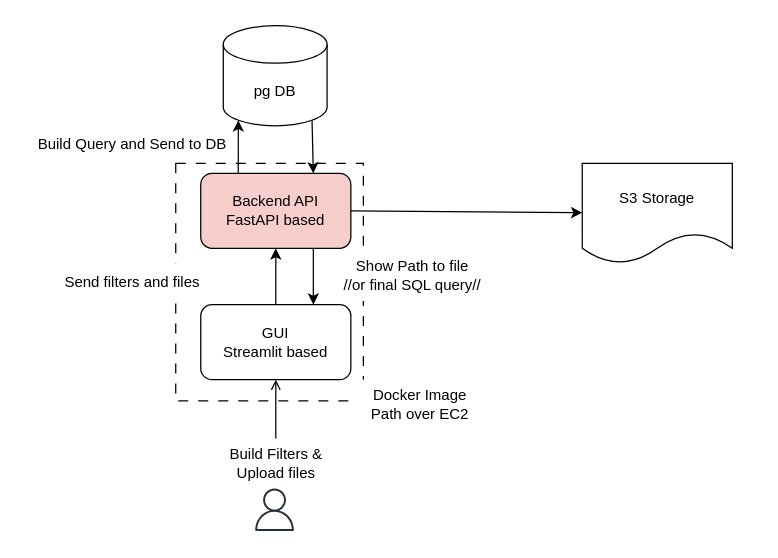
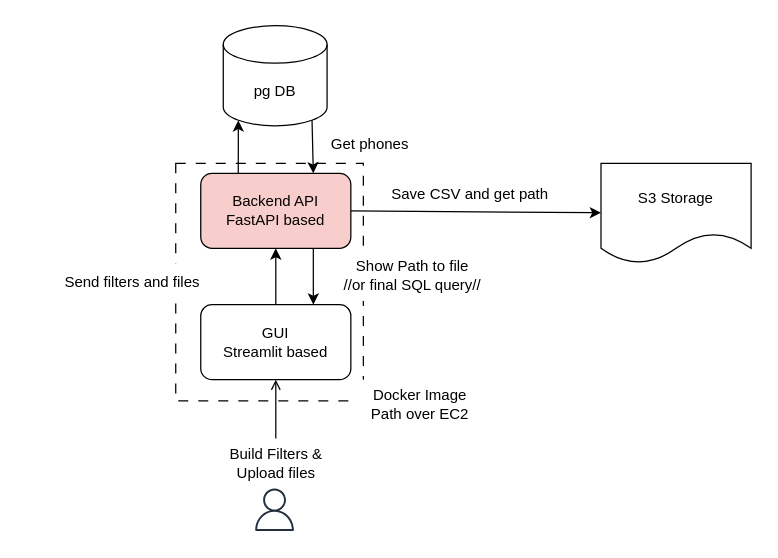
node "Build Query and Send to DB": removed
node "Get phones": added
node "Save CSV and get path": added
node "S3 Storage": moved (657, 213) -> (676, 213)
